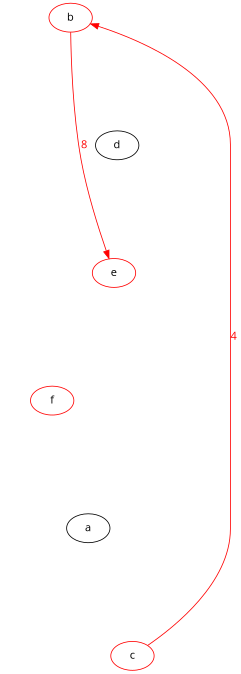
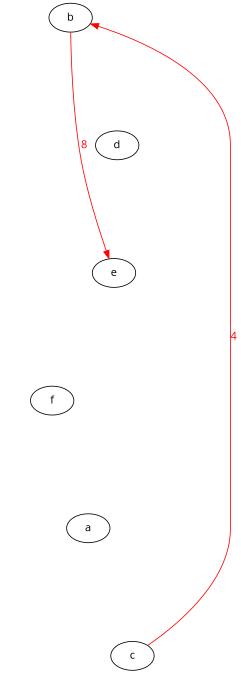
node "b": color red -> black
node "e": color red -> black
node "f": color red -> black
node "c": color red -> black
